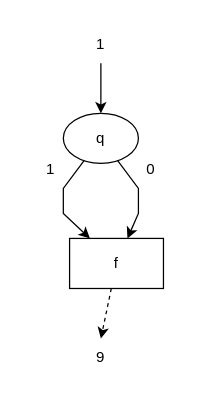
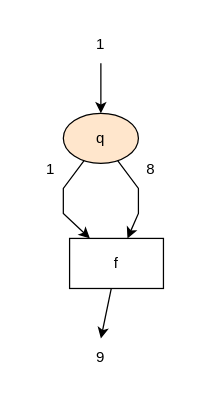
node "q": fillcolor #ffffff -> #ffe6cc
node "0": label "0" -> "8"
edge "f" -> "9": style dashed -> solid
